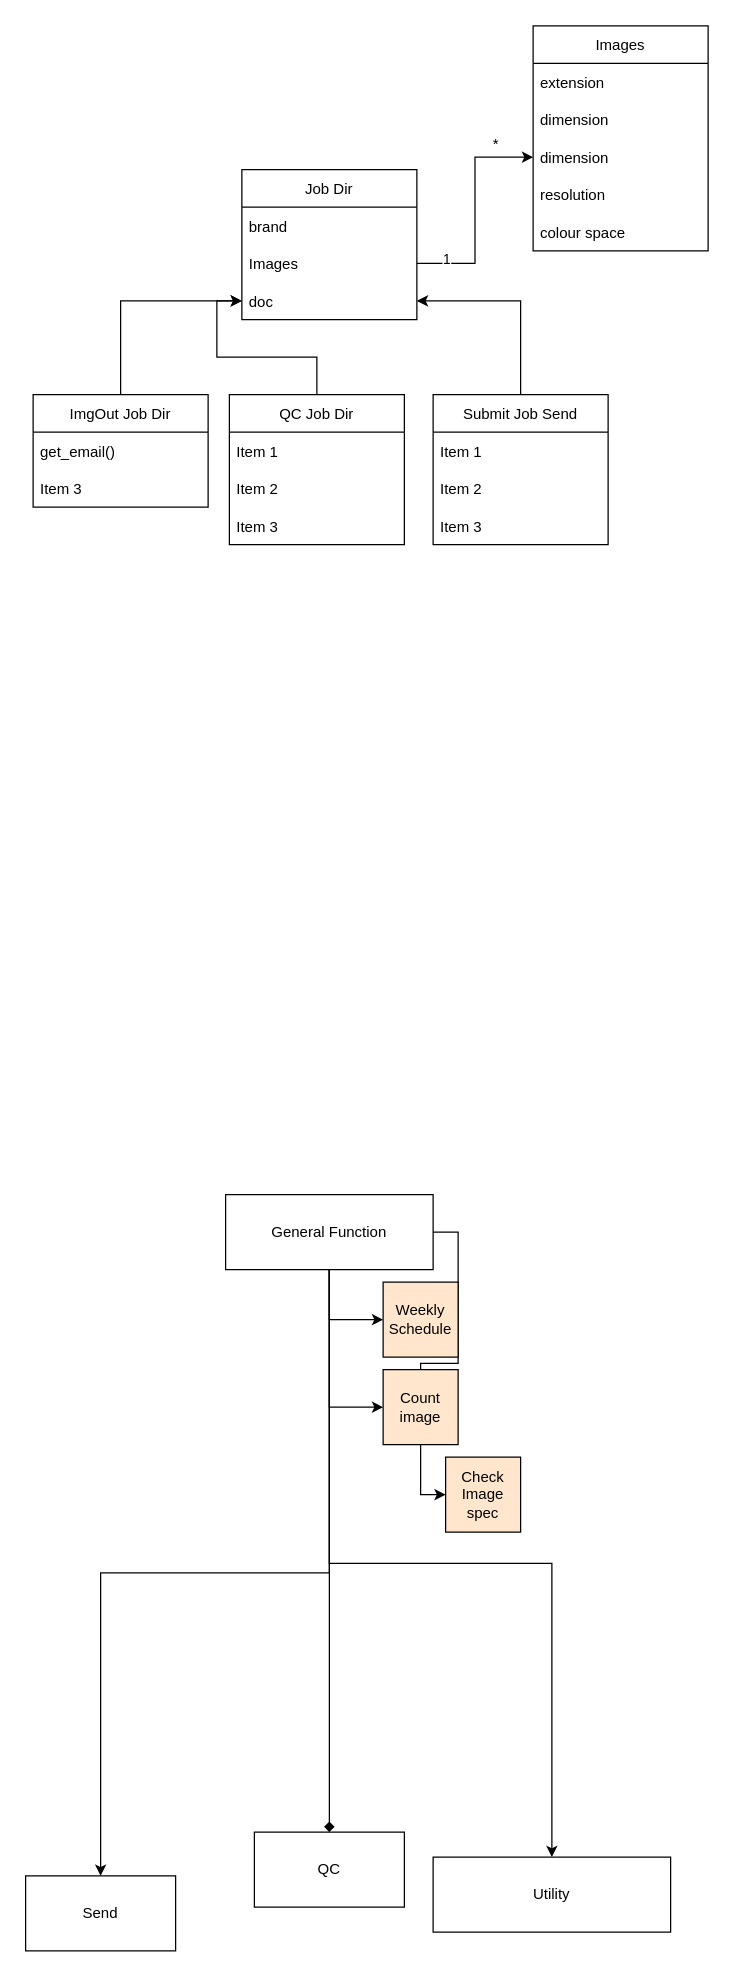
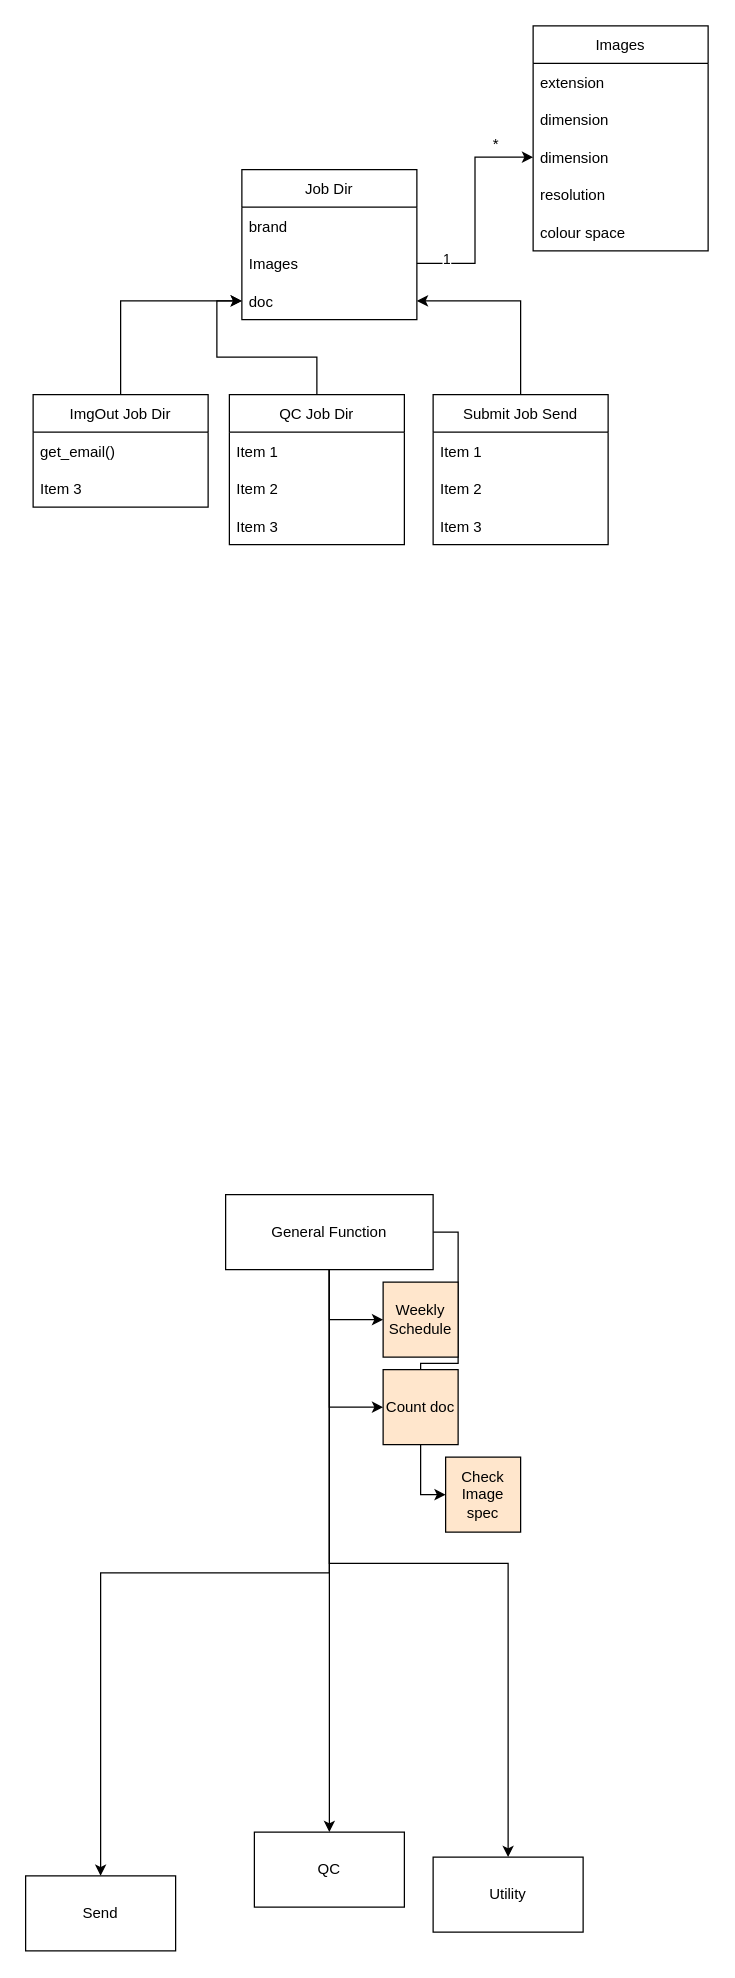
node "Count image": label "Count image" -> "Count doc"
edge "General Function" -> "QC": arrowhead diamond -> classic
node "Utility": size 238x75 -> 150x75
